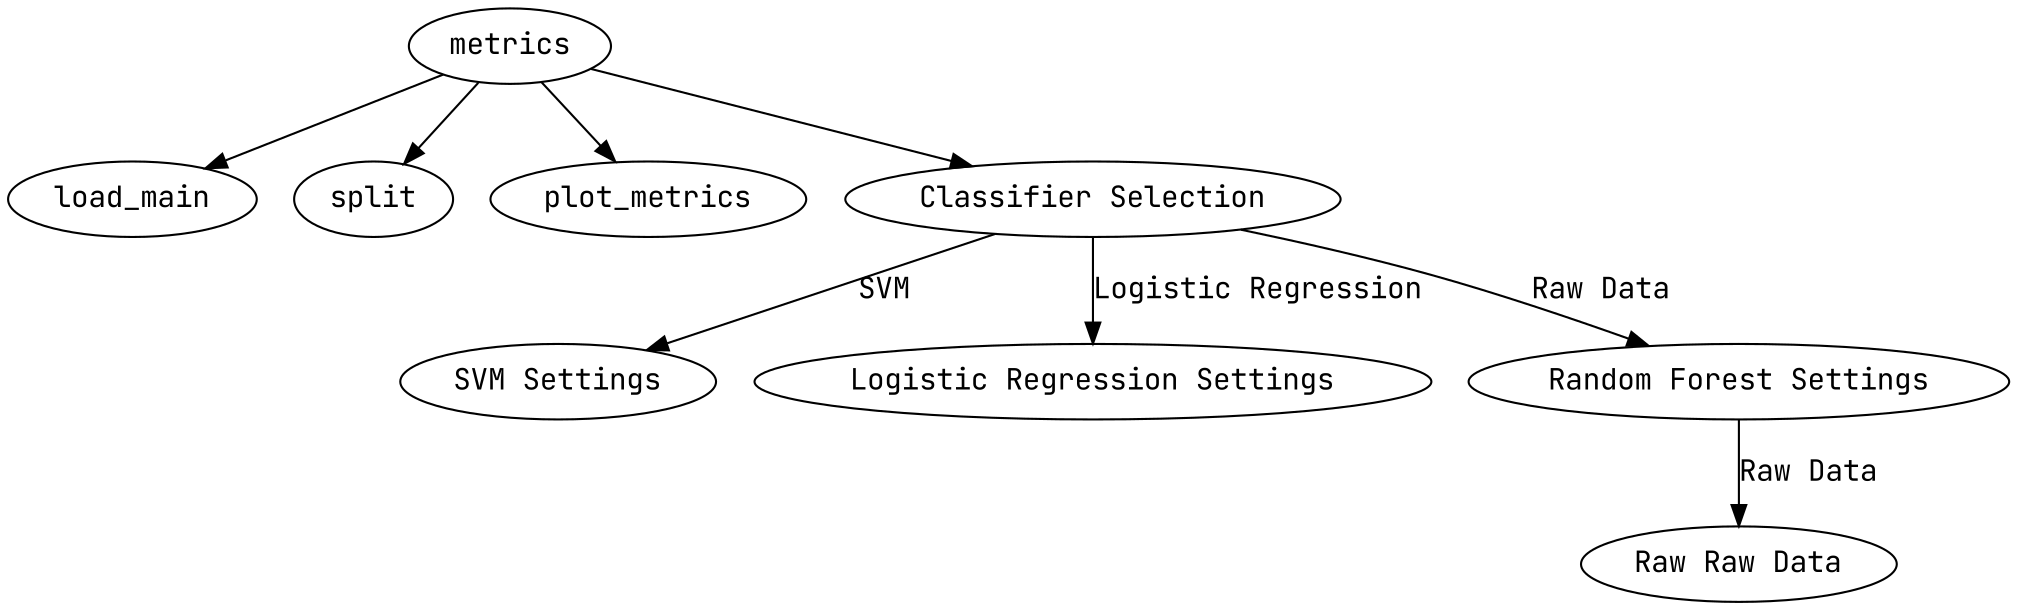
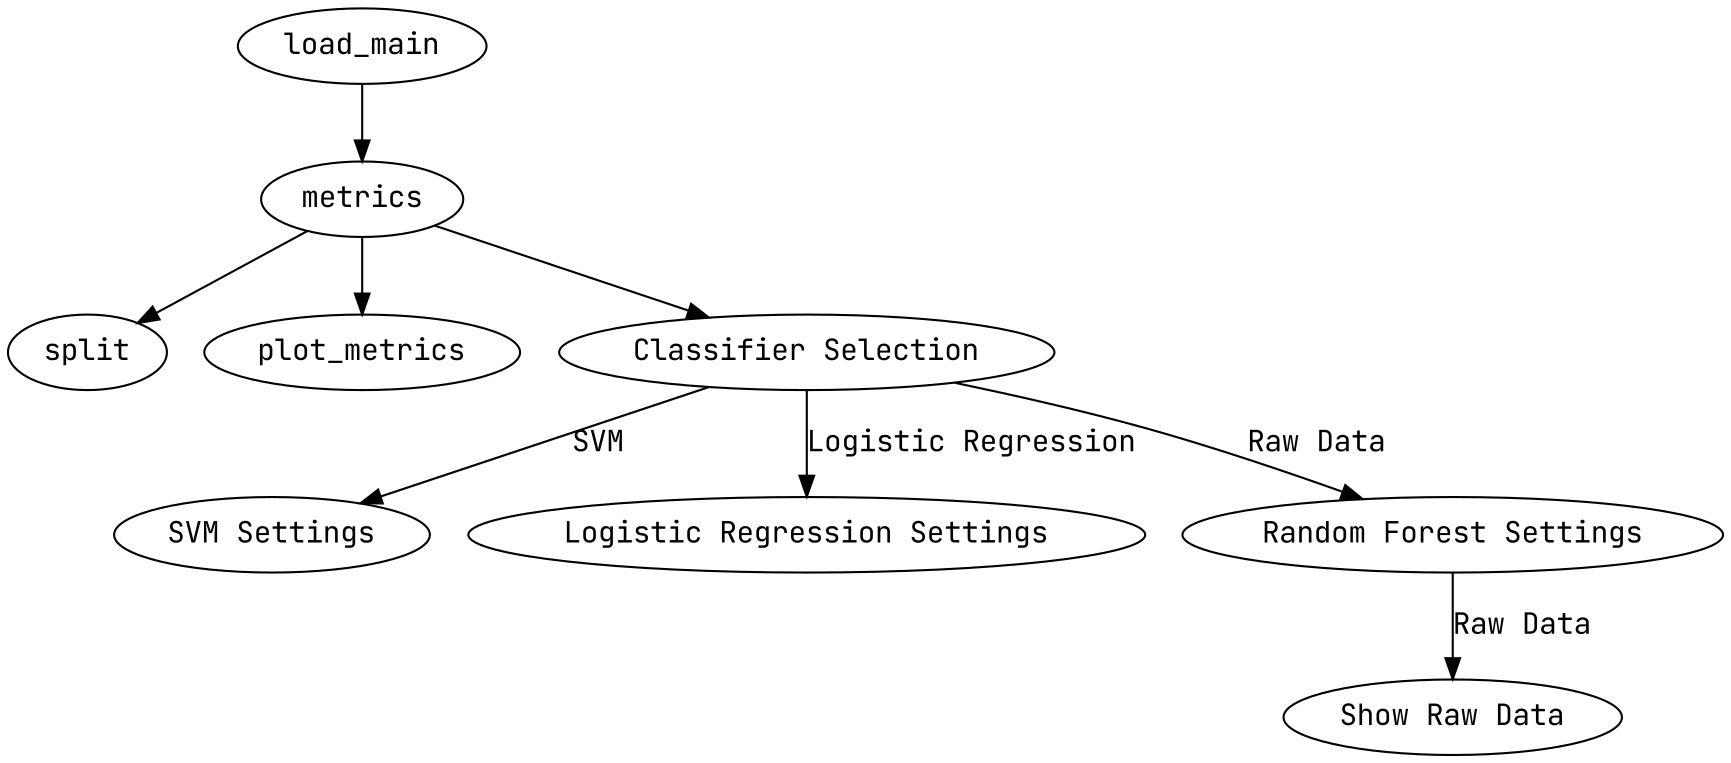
edge "metrics" -> "load_main": reversed
node "Raw Raw Data": label "Raw Raw Data" -> "Show Raw Data"
